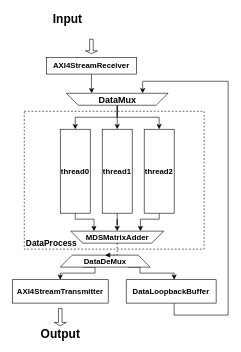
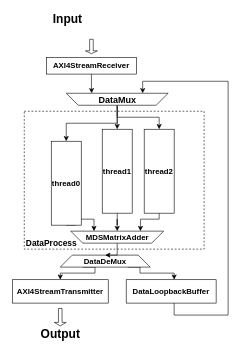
node "thread0": moved (75, 171) -> (66, 183)
edge "MDSMatrixAdder" -> "DataDeMux": style dashed -> solid
